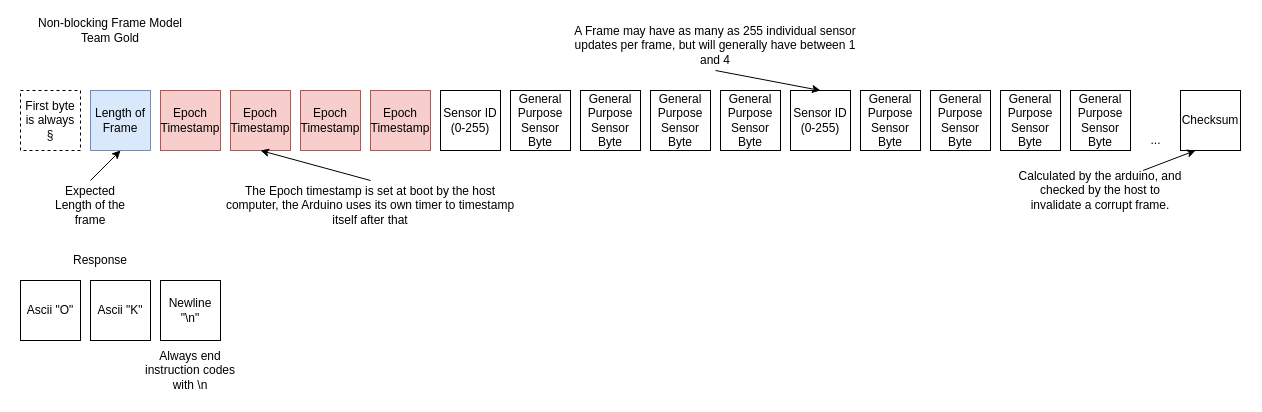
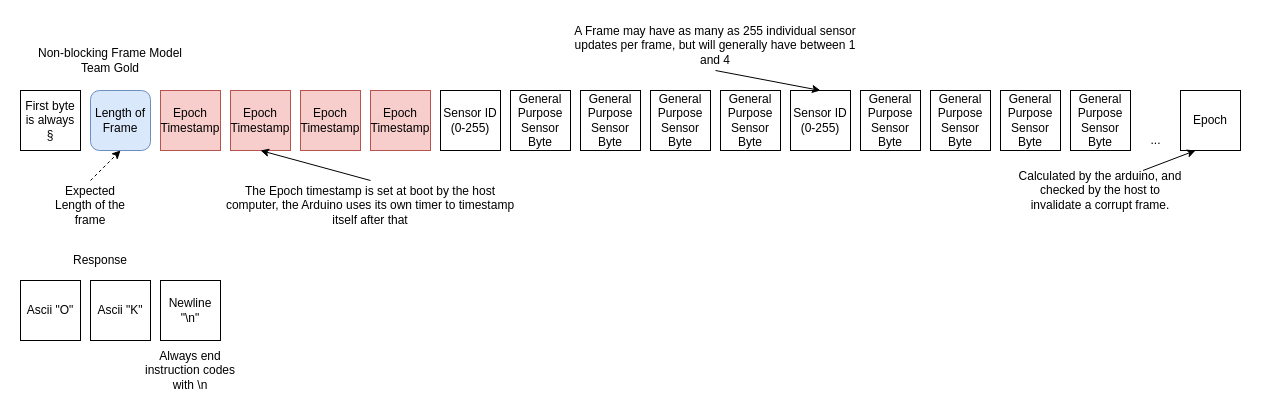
node "Non-blocking Frame Model Team Gold": moved (111, 31) -> (111, 61)
node "First byte is always §": style dashed -> solid
node "Length of Frame": shape rectangle -> rounded rectangle
node "Checksum": label "Checksum" -> "Epoch"
edge "Expected Length of the frame" -> "Length of Frame": style solid -> dashed
